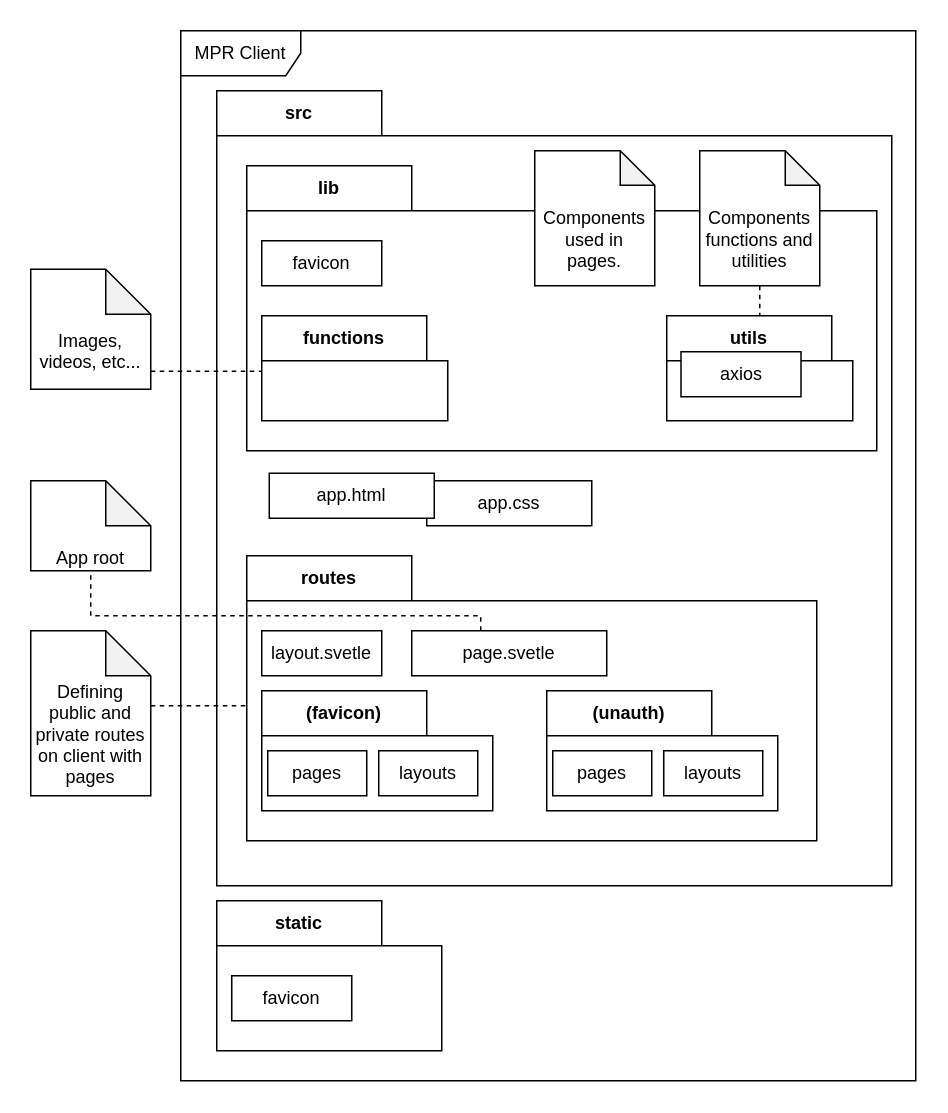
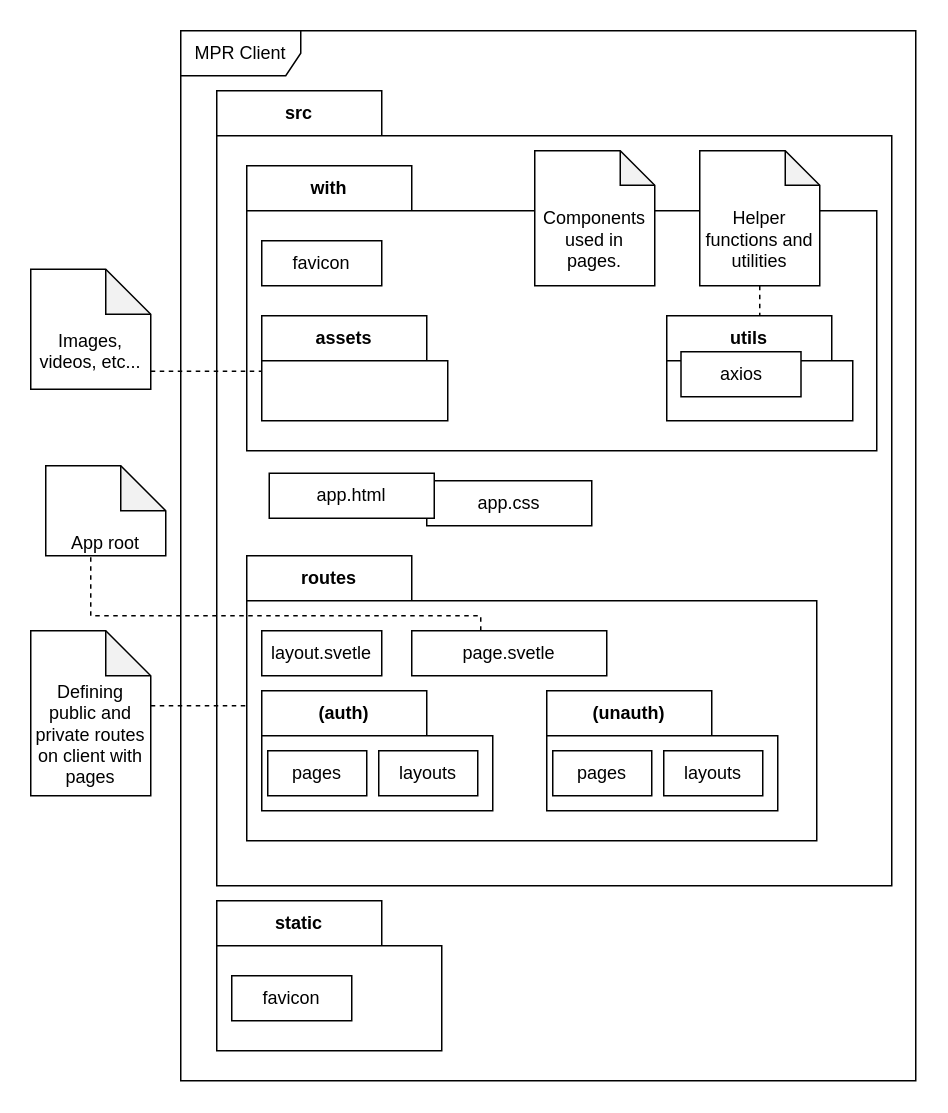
node "lib": label "lib" -> "with"
node "Components functions and utilities": label "Components functions and utilities" -> "Helper functions and utilities"
node "functions": label "functions" -> "assets"
node "App root": moved (91, 526) -> (106, 511)
node "(favicon)": label "(favicon)" -> "(auth)"
